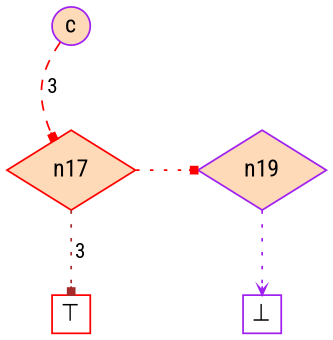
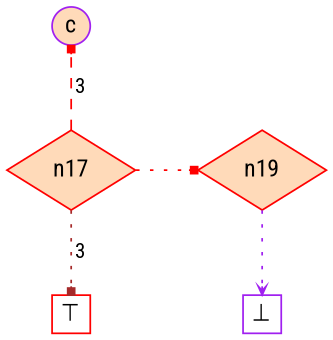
edge "c" -> "n17": reversed
node "n19": color purple -> red
